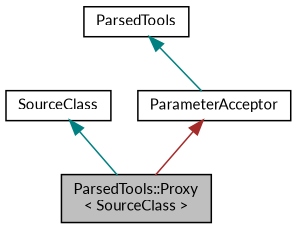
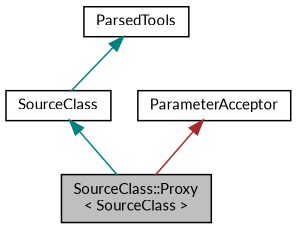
edge "ParameterAcceptor" -> "ParsedTools": now "SourceClass" -> "ParsedTools"
node "ParsedTools::Proxy < SourceClass >": label "ParsedTools::Proxy < SourceClass >" -> "SourceClass::Proxy < SourceClass >"
